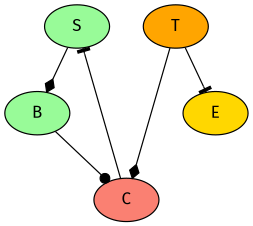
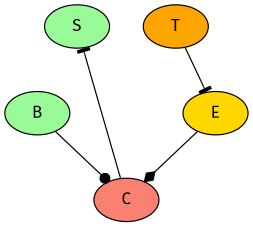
edge "S" -> "B": removed
edge "T" -> "C": now "E" -> "C"
